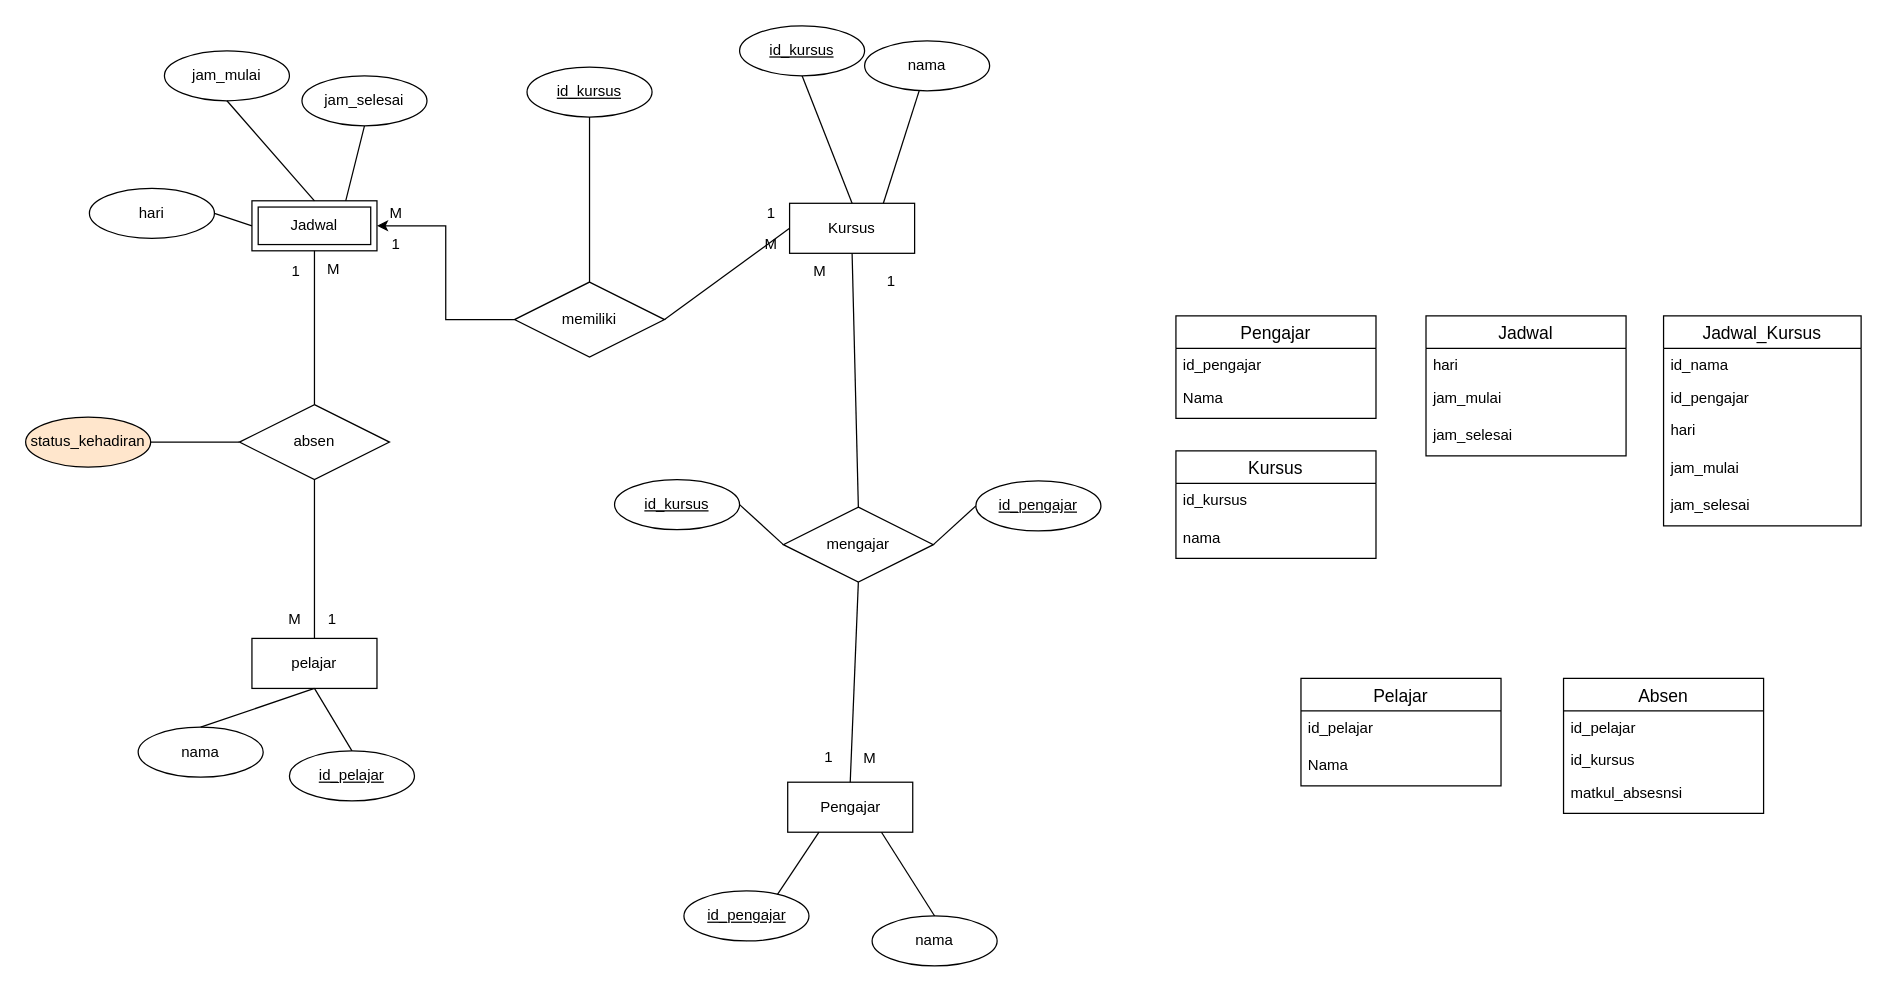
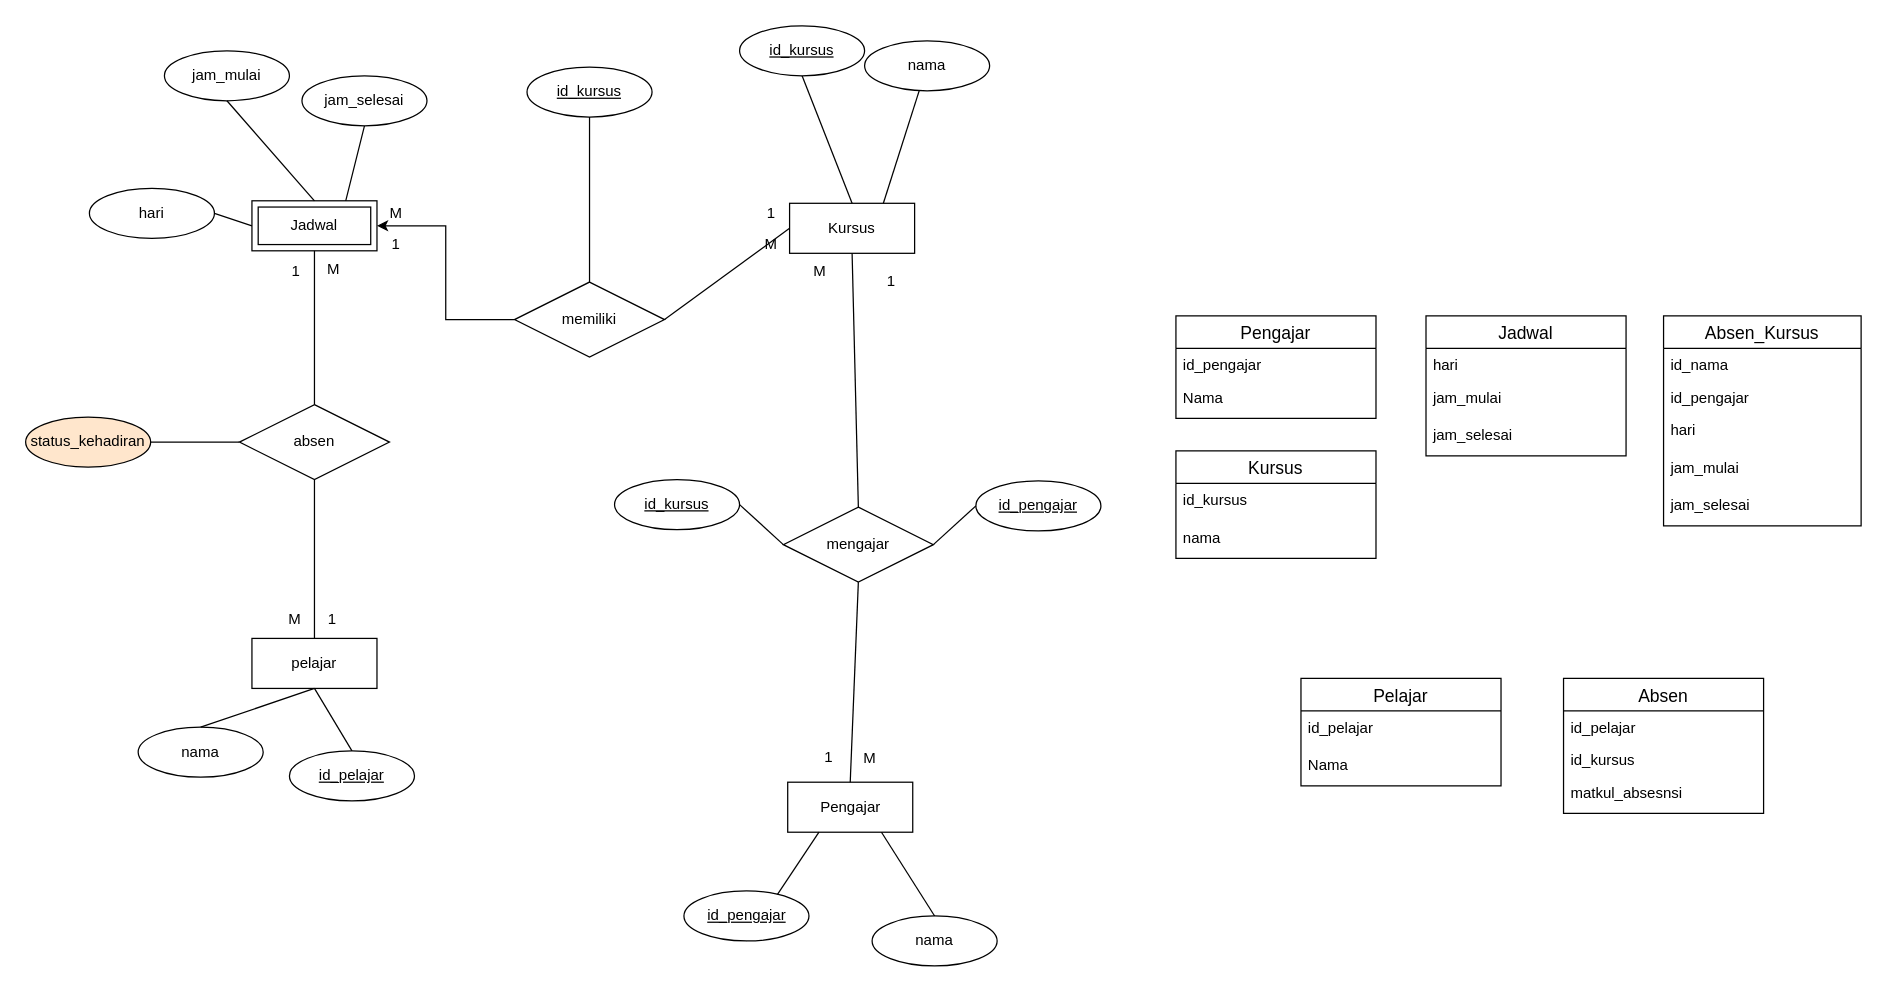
node "Jadwal_Kursus": label "Jadwal_Kursus" -> "Absen_Kursus"
